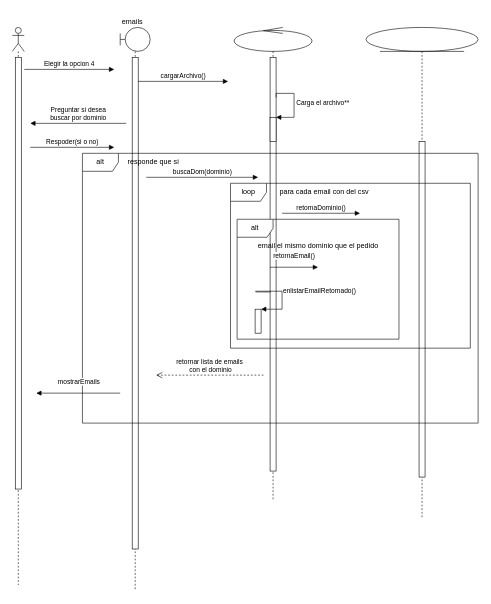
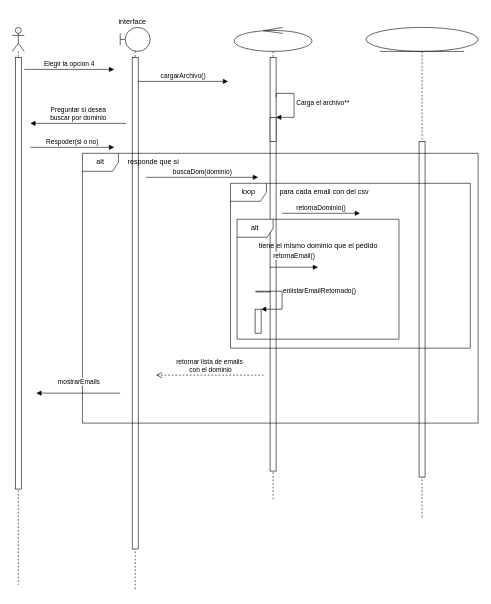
node "emails": label "emails" -> "interface"
node "email el mismo dominio que el pedido": label "email el mismo dominio que el pedido" -> "tiene el mismo dominio que el pedido"
